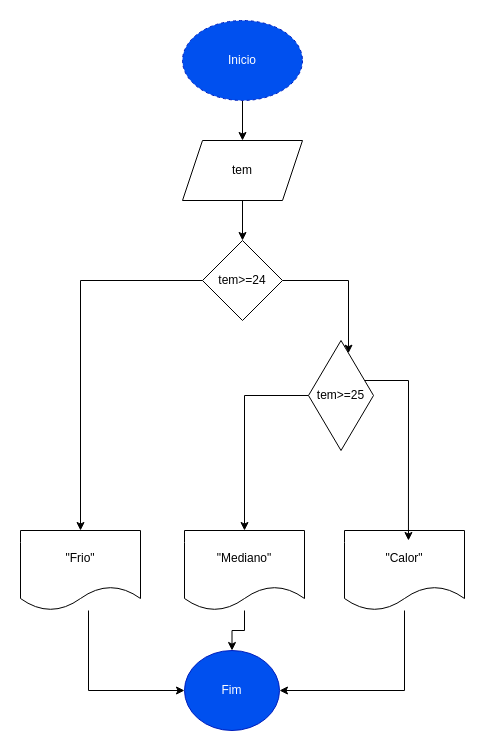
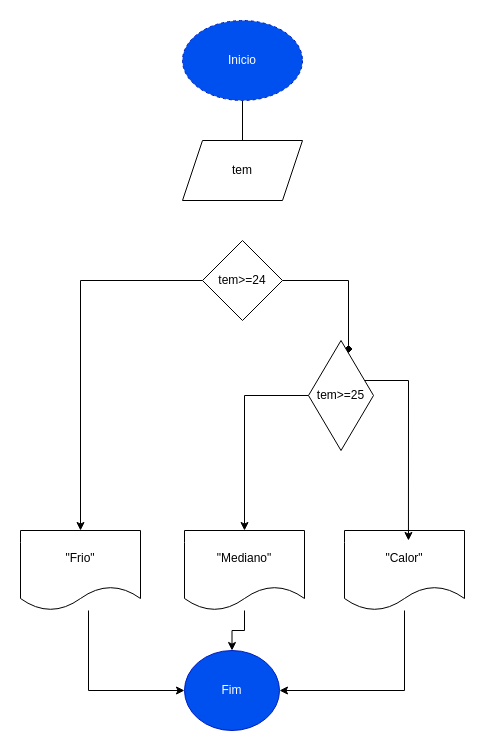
edge "Inicio" -> "tem": arrowhead classic -> none
edge "tem" -> "tem>=24": removed
edge "tem>=24" -> "tem>=25": arrowhead classic -> diamond
